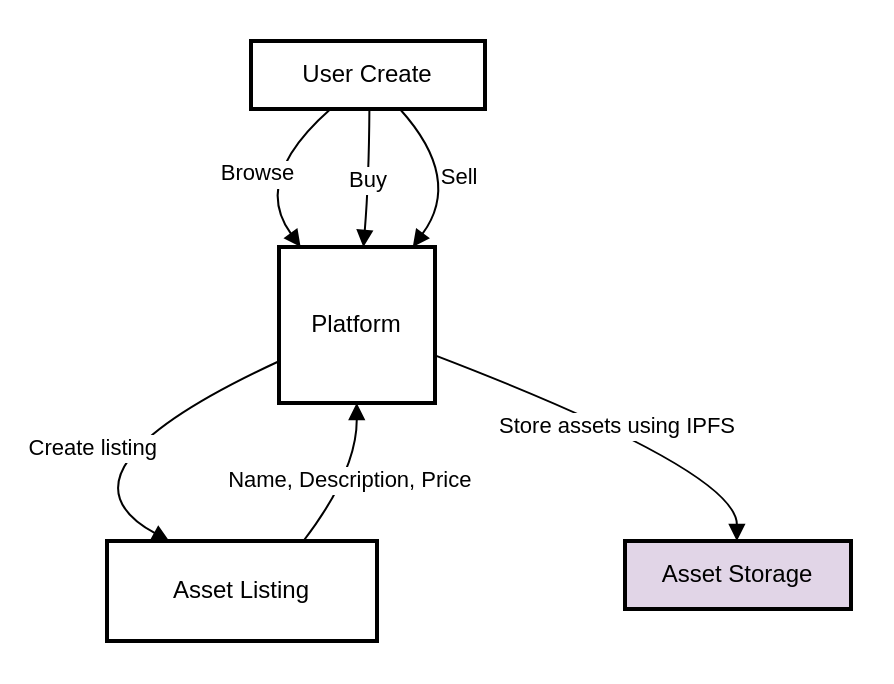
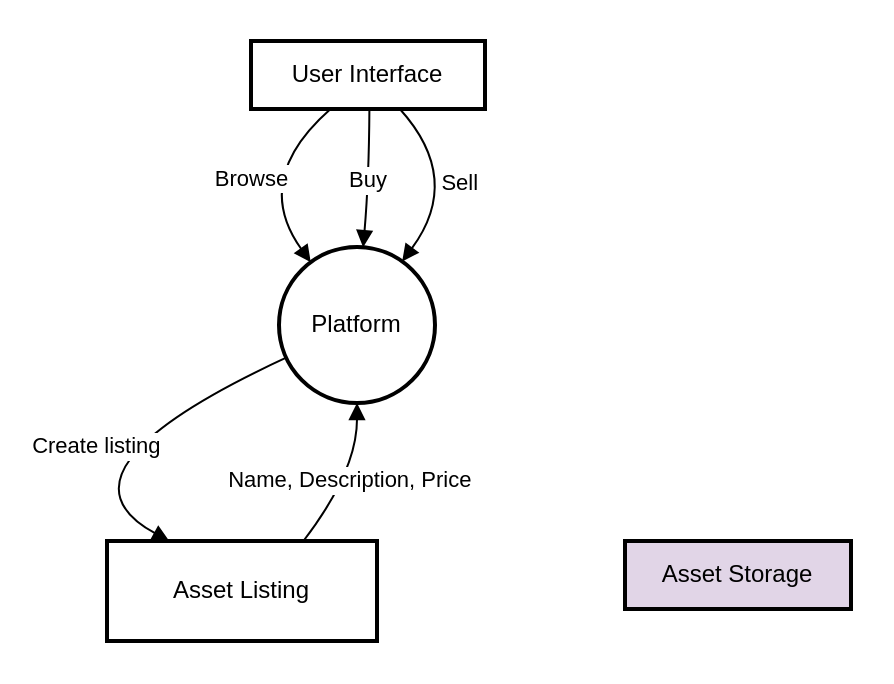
node "User Create": label "User Create" -> "User Interface"
node "Platform": shape rectangle -> ellipse
edge "Platform" -> "Asset Storage": removed, label "Store assets using IPFS"
